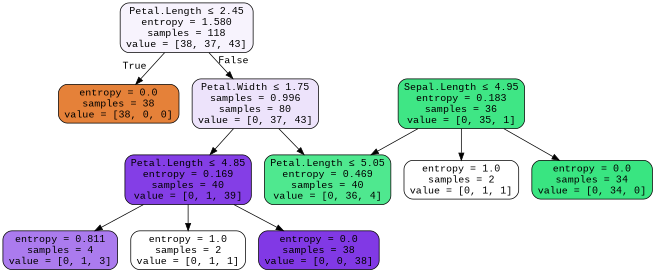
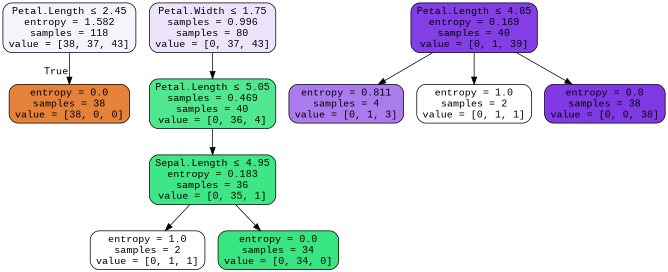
node "Petal.Length ≤ 2.45": text "entropy = 1.580" -> "entropy = 1.582"
edge "Petal.Length ≤ 2.45" -> "Petal.Width ≤ 1.75": removed
edge "Petal.Width ≤ 1.75" -> "Petal.Length ≤ 4.85": removed
edge "Sepal.Length ≤ 4.95" -> "Petal.Length ≤ 5.05": reversed
node "Petal.Length ≤ 5.05": text "entropy = 0.469" -> "samples = 0.469"
